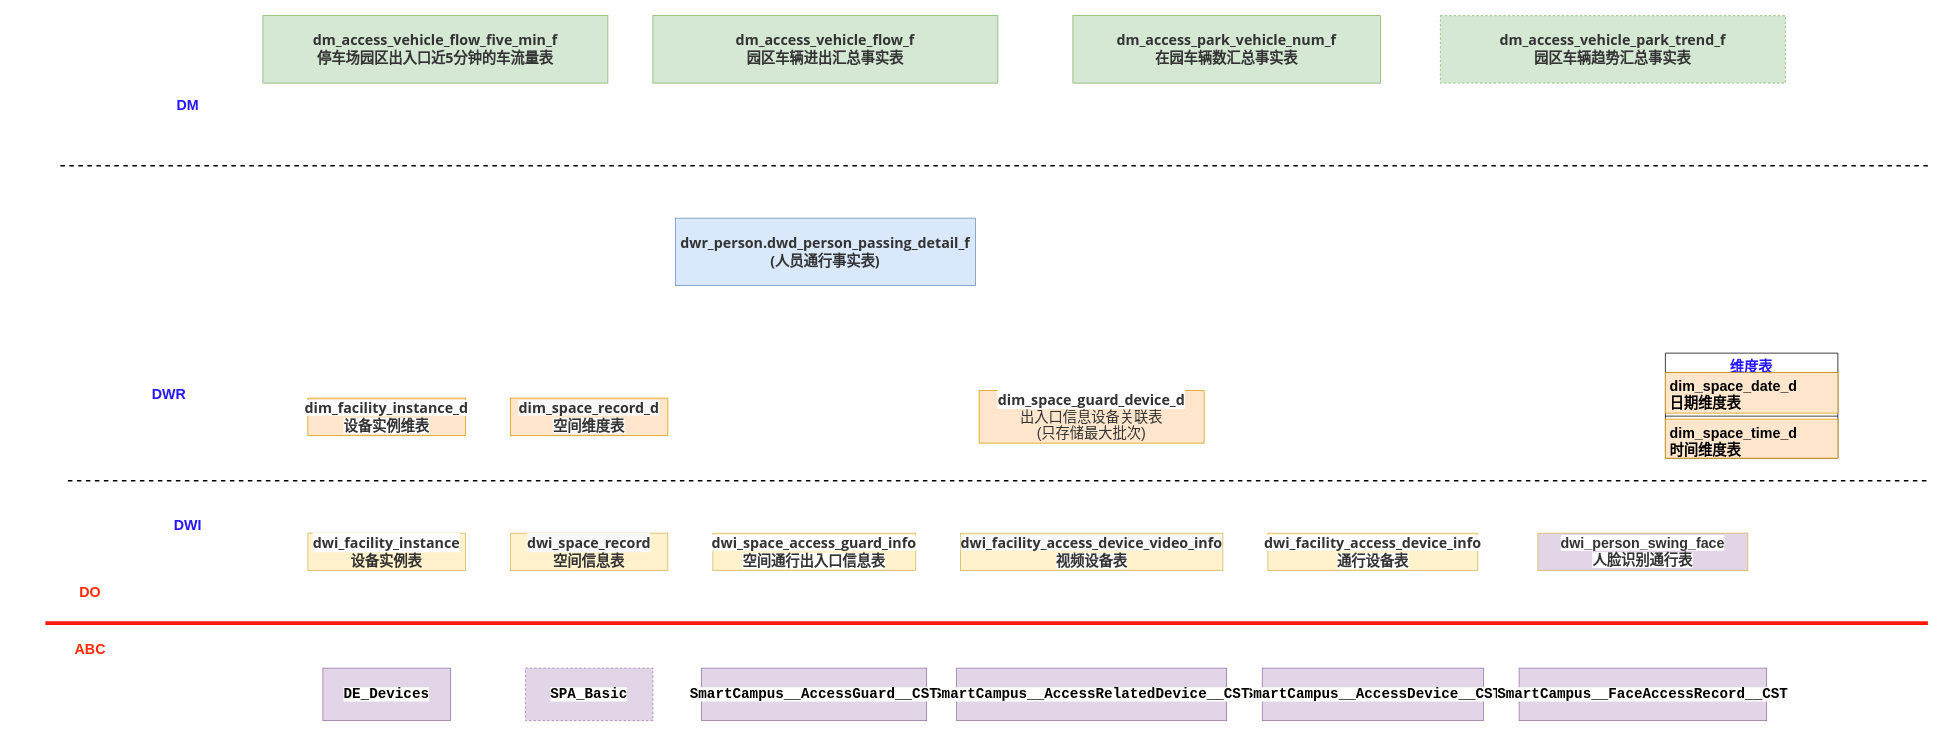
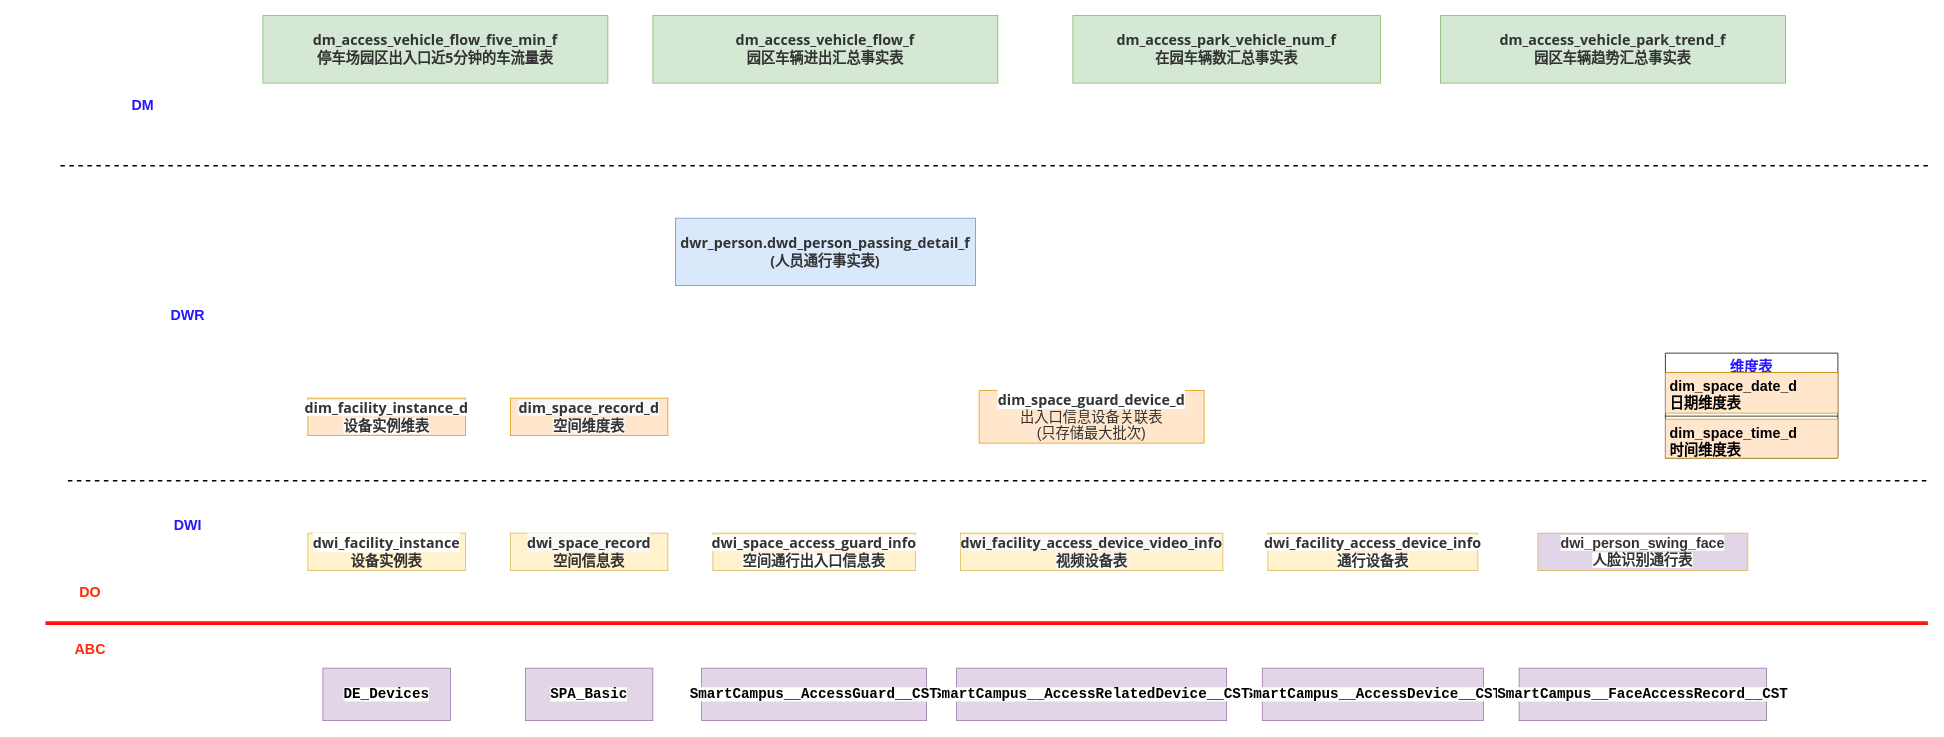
node "dm_access_vehicle_park_trend_f 园区车辆趋势汇总事实表": style dashed -> solid
node "DM": moved (188, 105) -> (143, 105)
node "DWR": moved (169, 394) -> (188, 315)
node "SPA_Basic": style dashed -> solid
